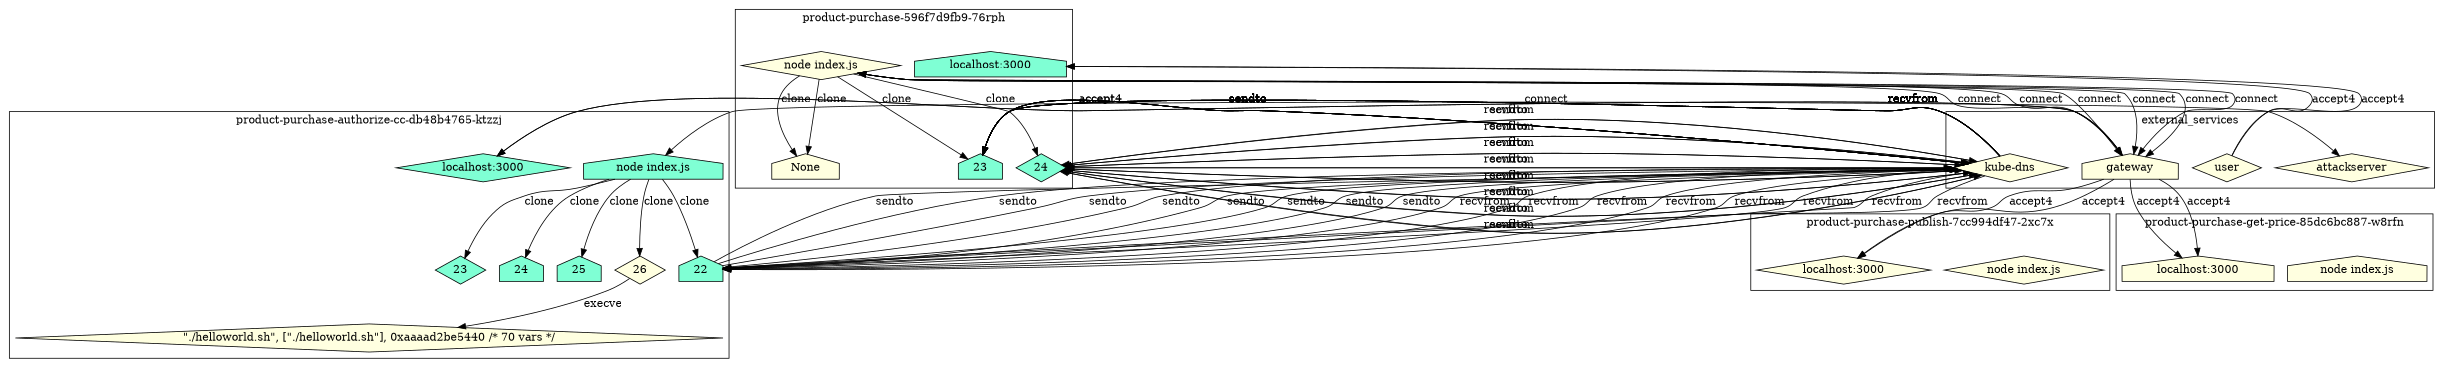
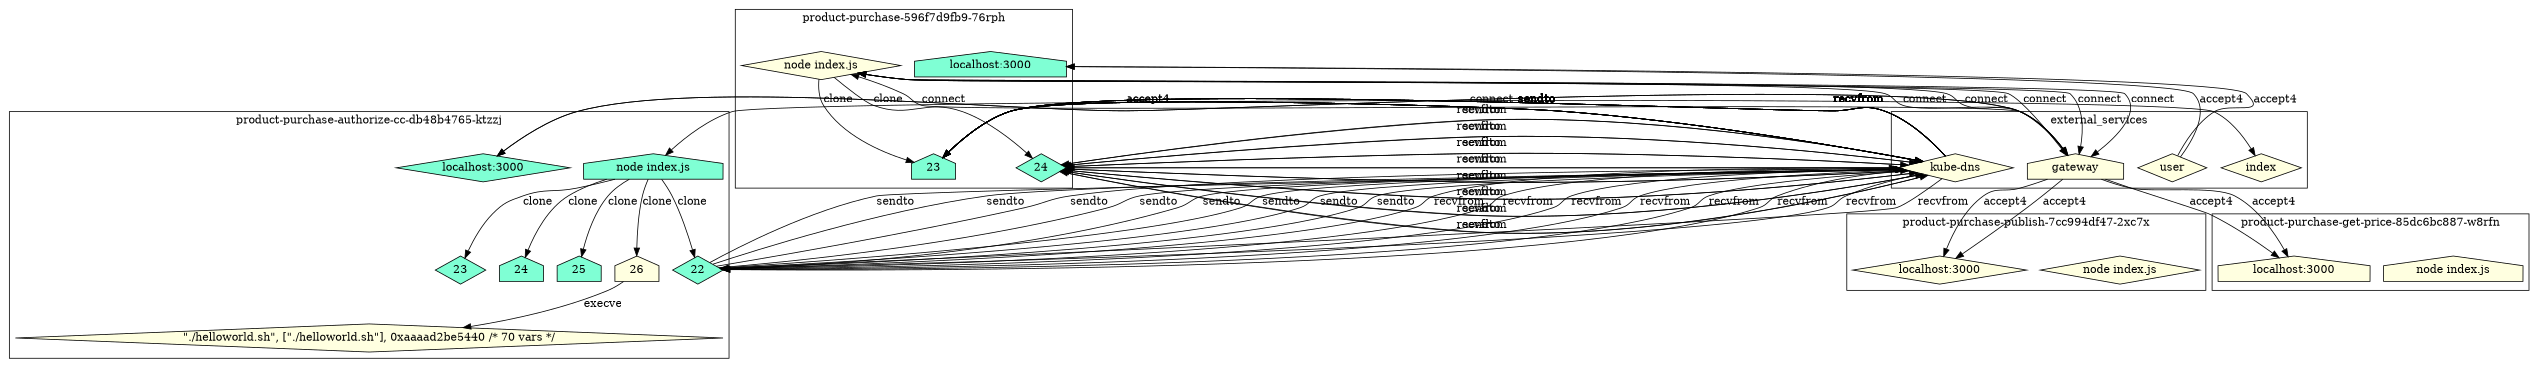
node "None": removed
node "attackserver": label "attackserver" -> "index"
node "26": shape diamond -> house
node "22": shape house -> diamond
